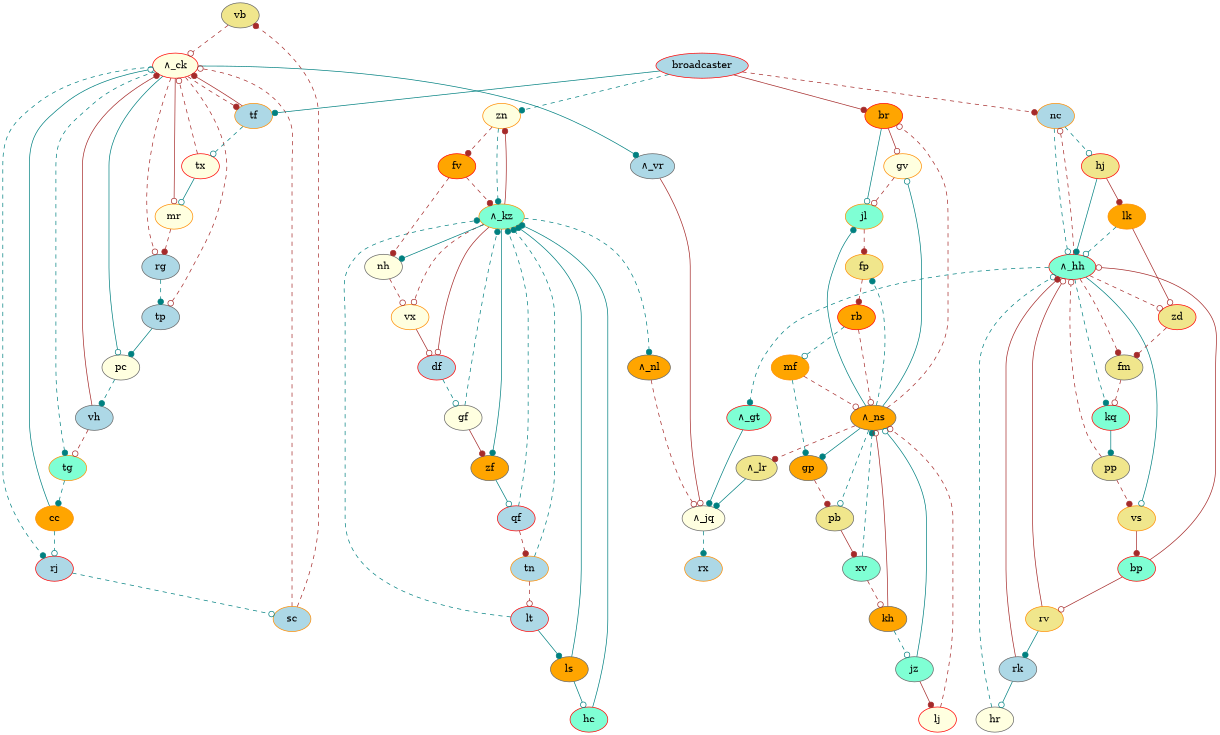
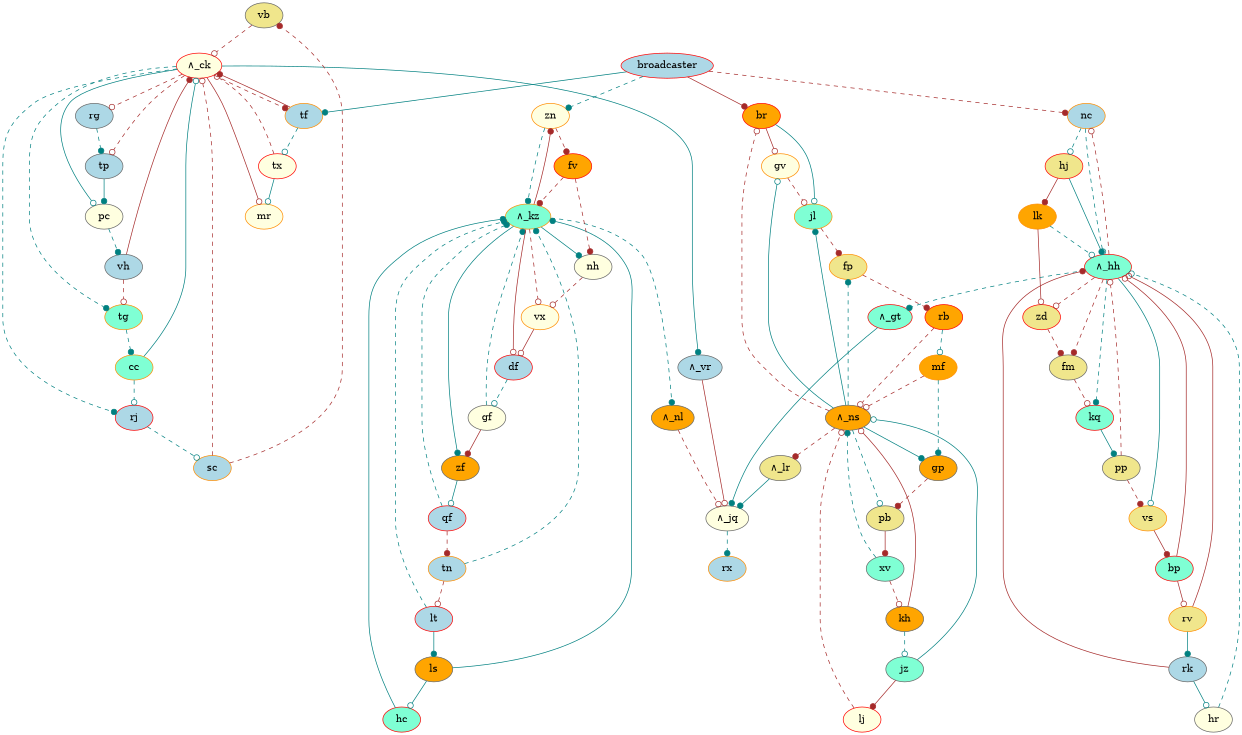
edge "mr" -> "rg": removed
node "cc": fillcolor orange -> aquamarine
